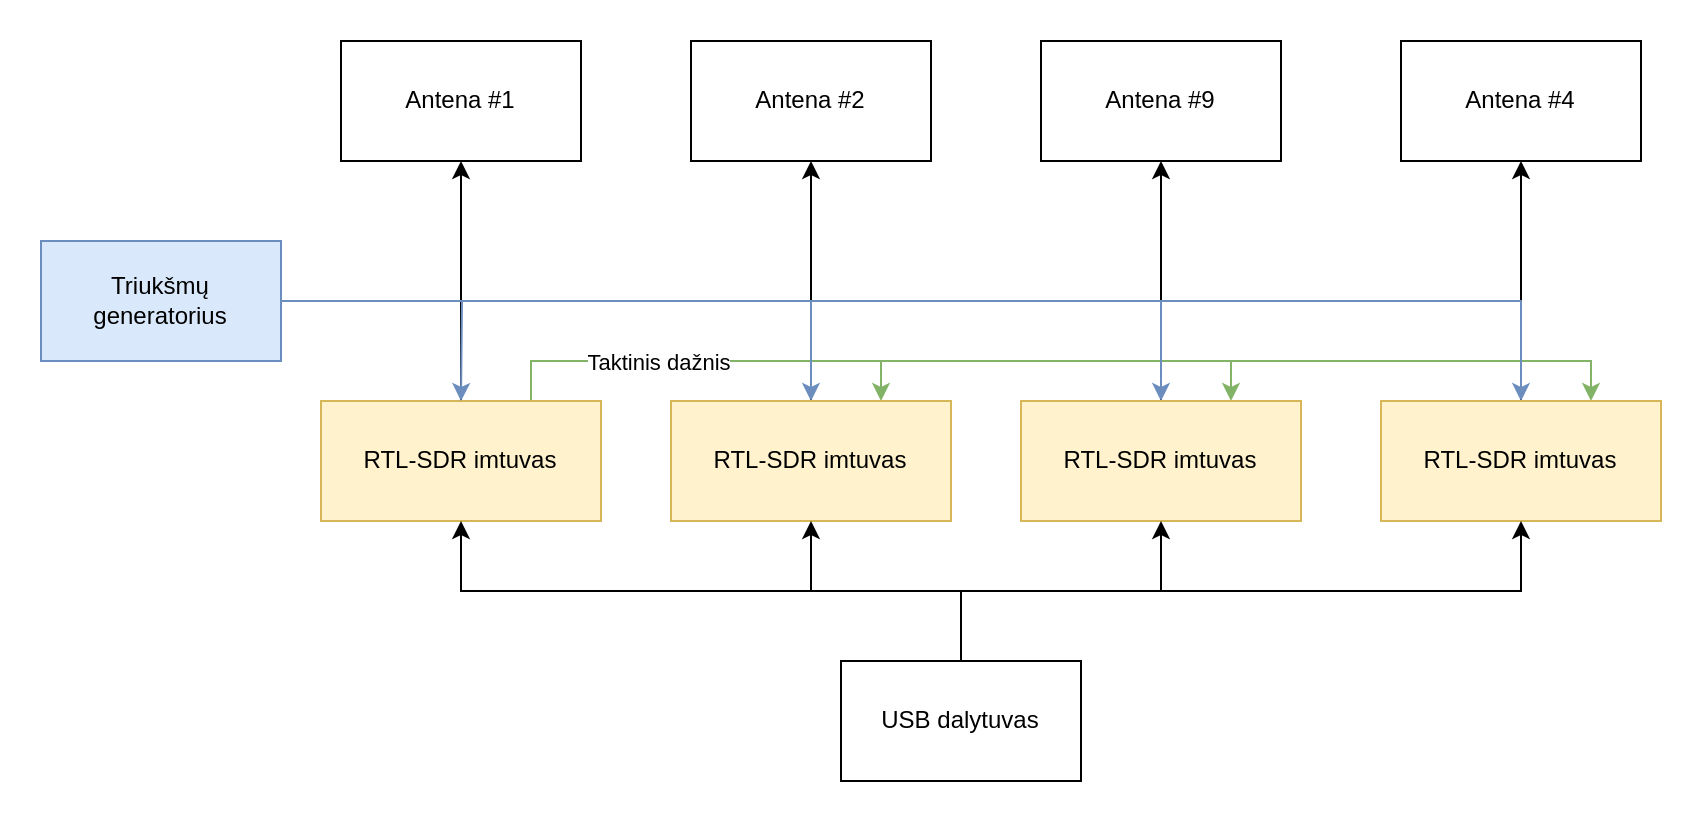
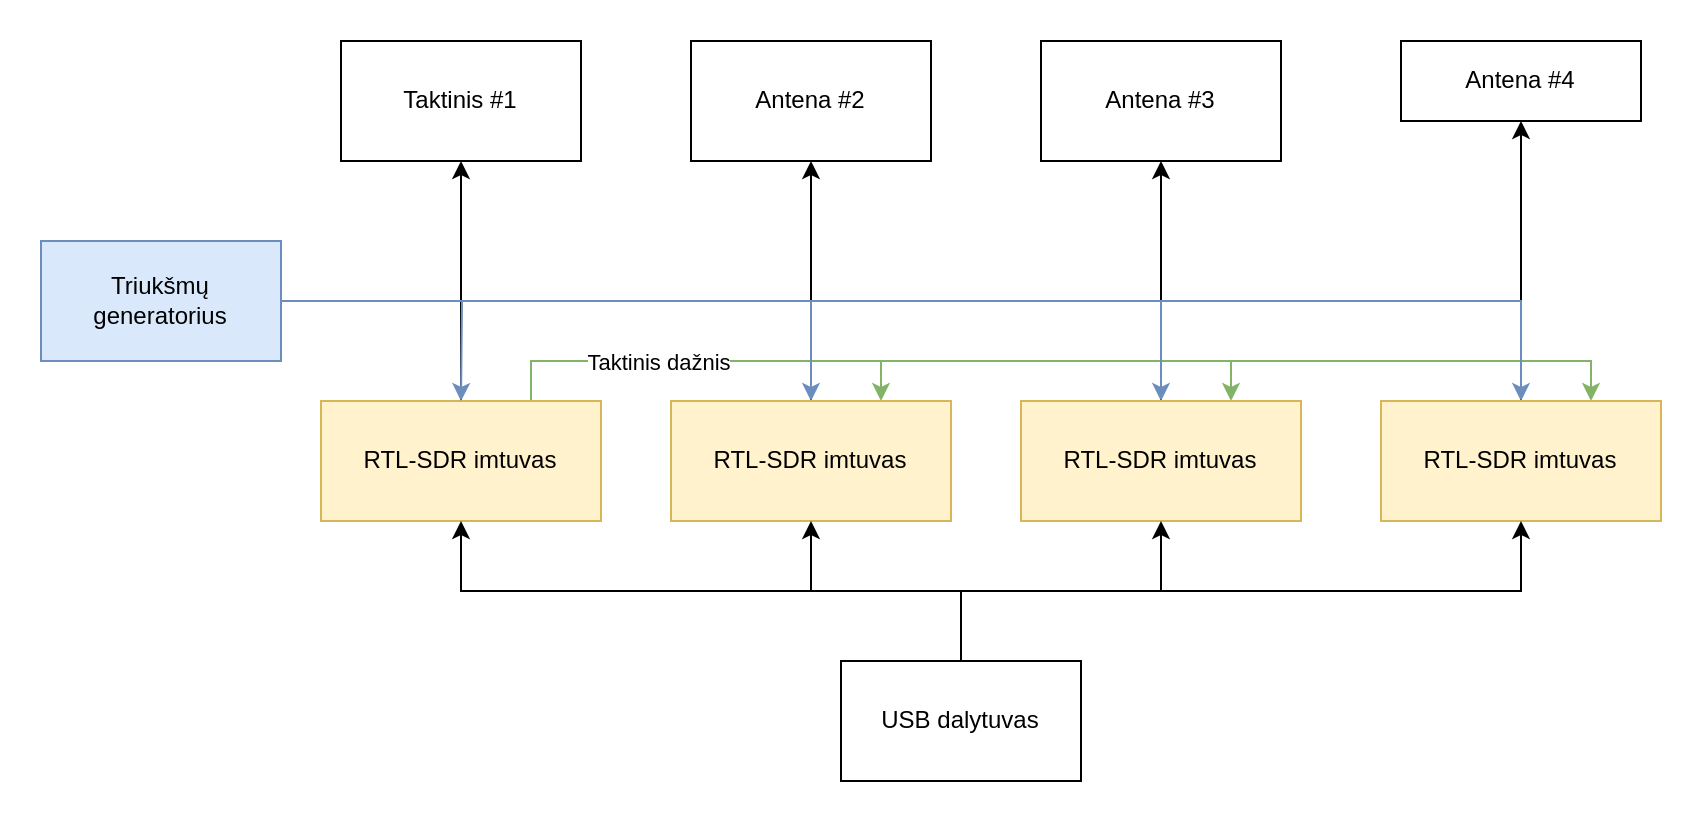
node "Antena #1": label "Antena #1" -> "Taktinis #1"
node "Antena #9": label "Antena #9" -> "Antena #3"
node "Antena #4": size 240x120 -> 240x80
